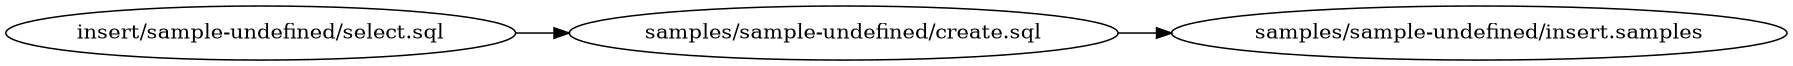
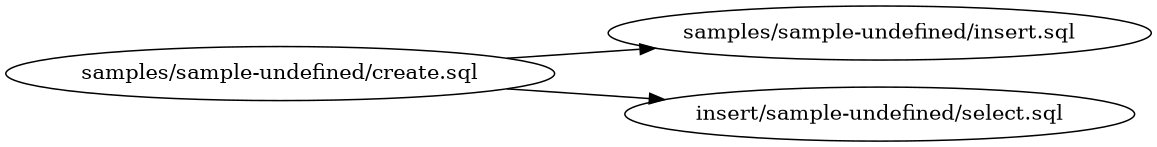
edge "insert/sample-undefined/select.sql" -> "samples/sample-undefined/create.sql": reversed
node "samples/sample-undefined/insert.samples": label "samples/sample-undefined/insert.samples" -> "samples/sample-undefined/insert.sql"
